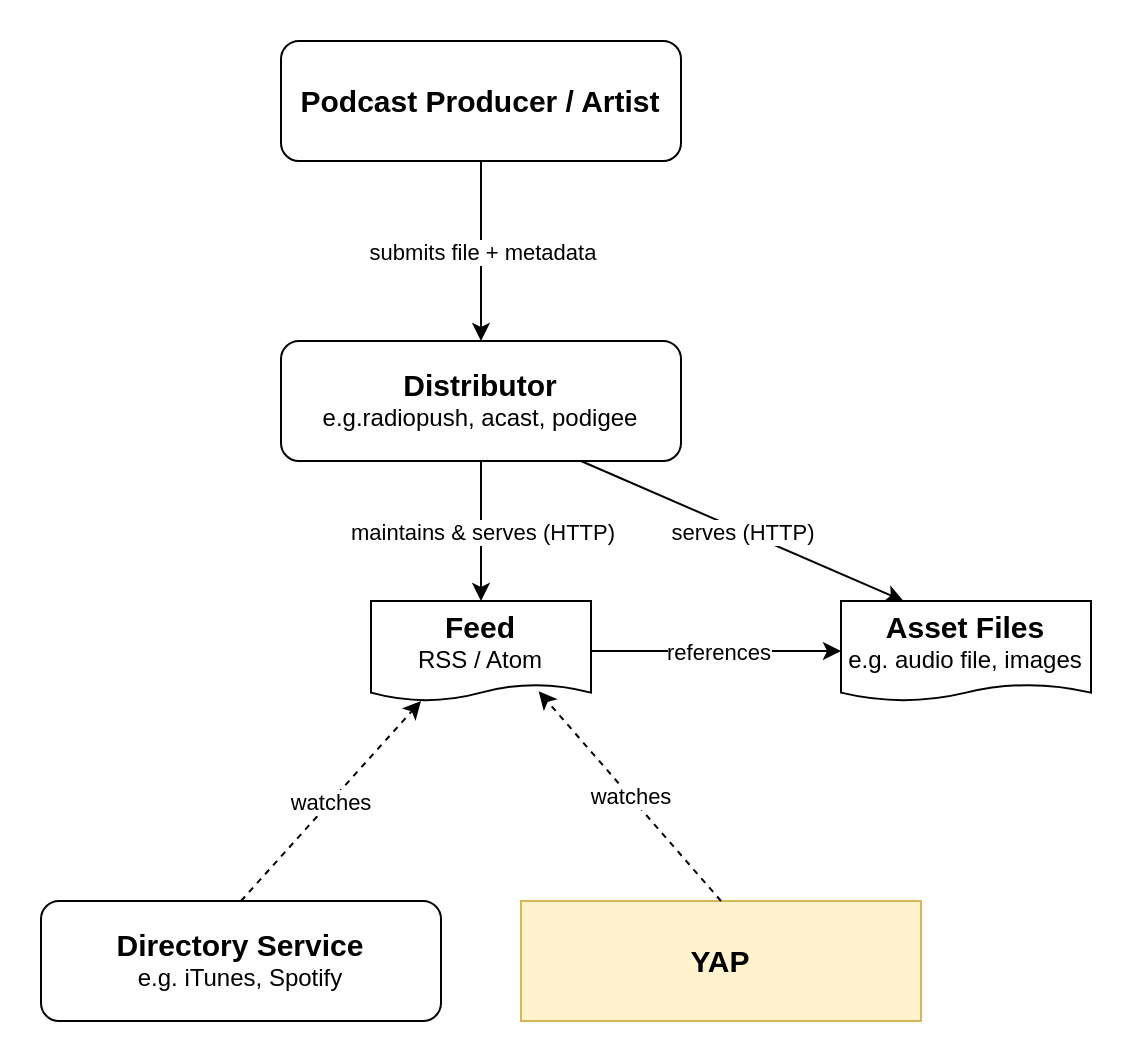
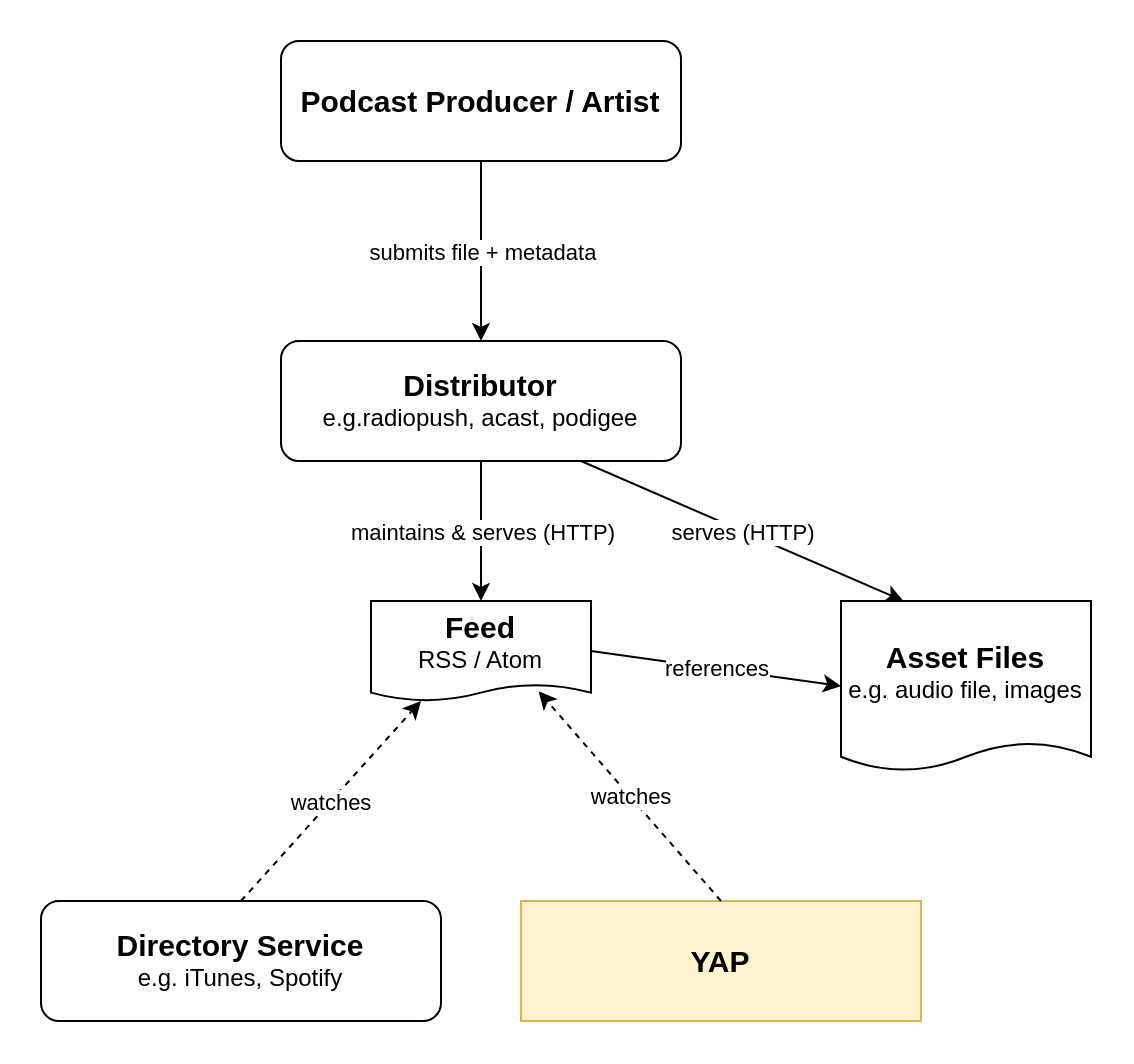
node "Asset Files e.g. audio file, images": size 250x100 -> 250x170
